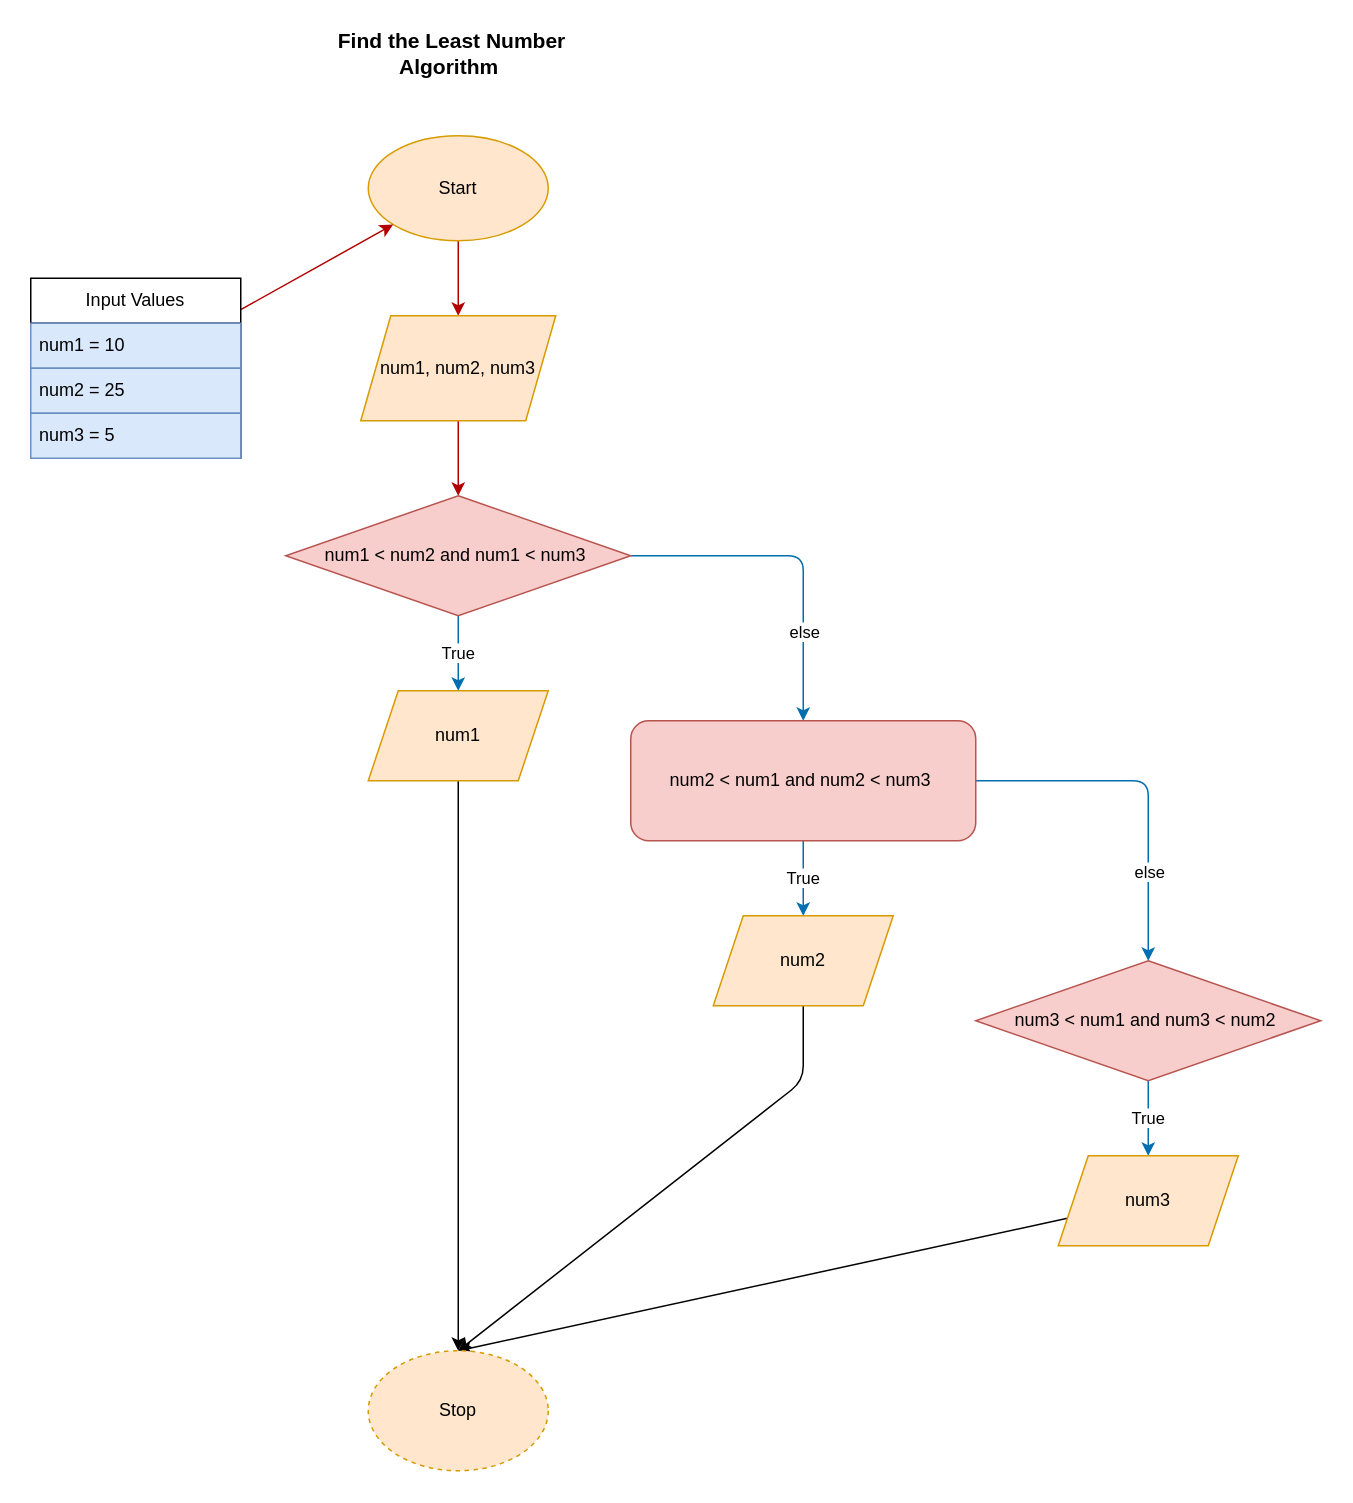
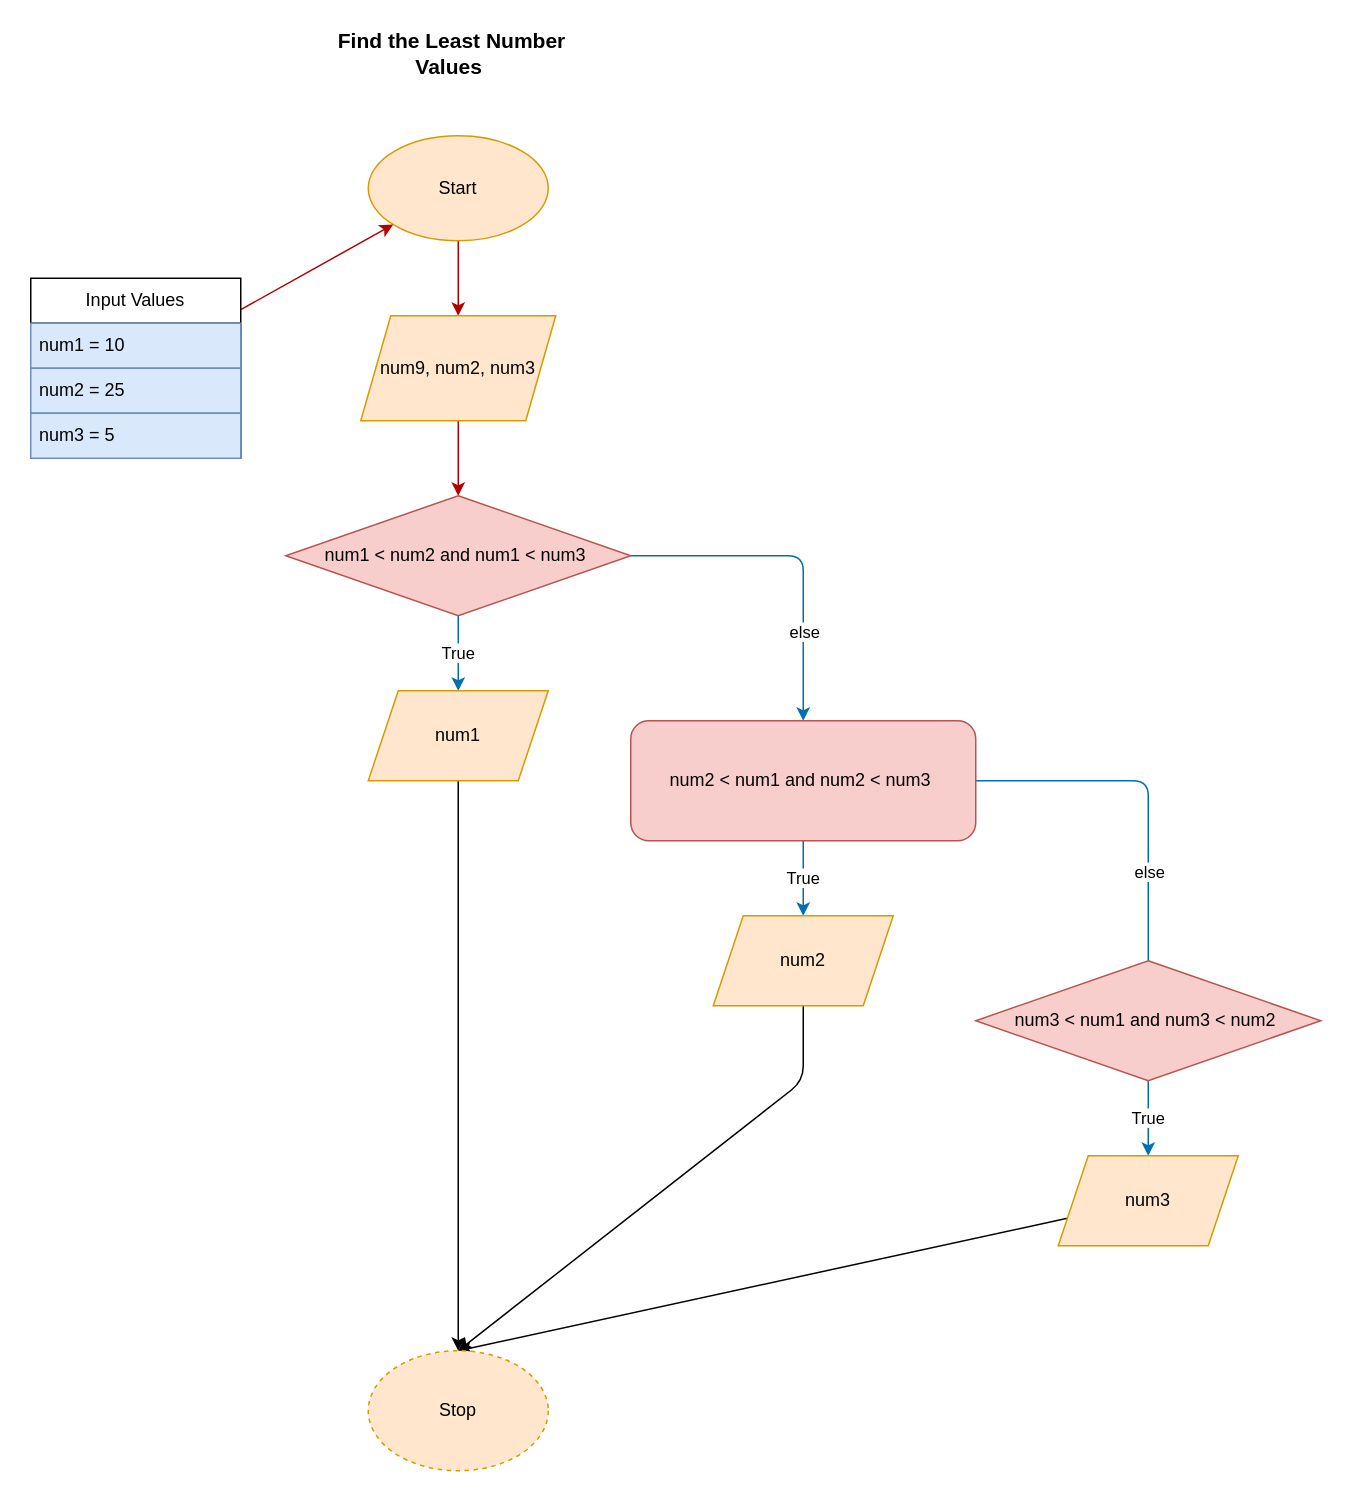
node "Find the Least Number Algorithm": label "Find the Least Number Algorithm" -> "Find the Least Number Values"
node "num1, num2, num3": label "num1, num2, num3" -> "num9, num2, num3"
edge "num2 < num1 and num2 < num3" -> "num3 < num1 and num3 < num2": arrowhead classic -> none
